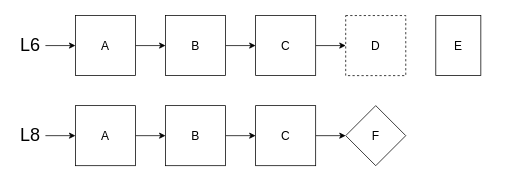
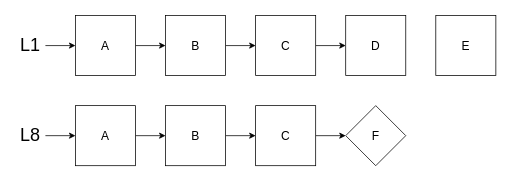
node "L6": label "L6" -> "L1"
node "D": style dashed -> solid
node "E": size 45x60 -> 60x60
